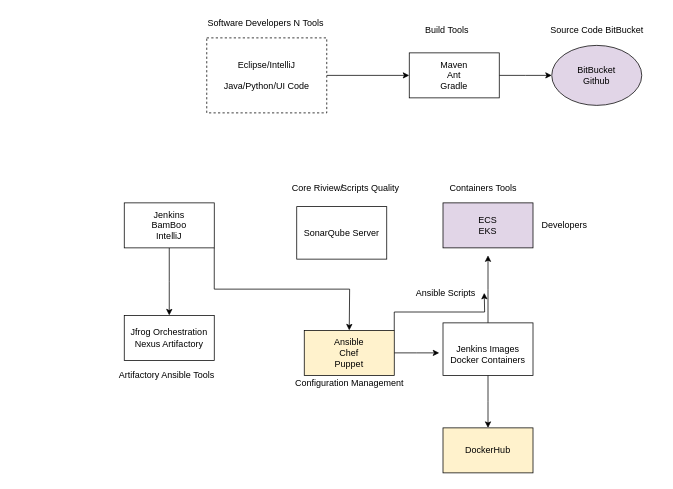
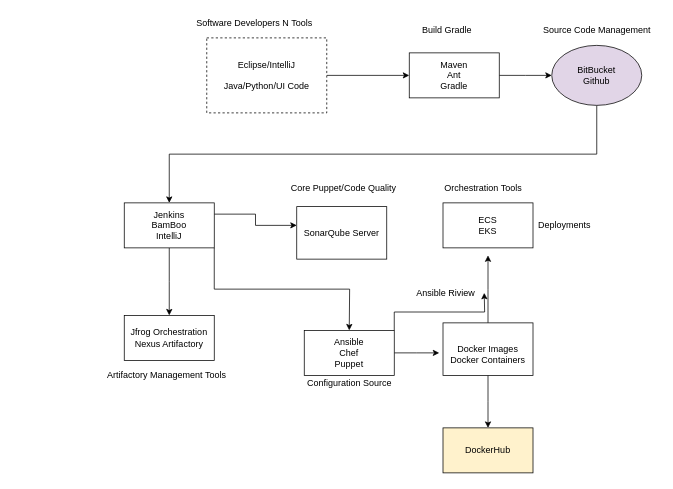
node "Software Developers N Tools": moved (214, 23) -> (203, 23)
node "Build Tools": label "Build Tools" -> "Build Gradle"
node "Source Code BitBucket": label "Source Code BitBucket" -> "Source Code Management"
edge "BitBucket Github" -> "Jenkins BamBoo IntelliJ": added
node "Core Riview/": label "Core Riview/" -> "Core Puppet/"
node "Scripts Quality": label "Scripts Quality" -> "Code Quality"
node "Containers Tools": label "Containers Tools" -> "Orchestration Tools"
edge "Jenkins BamBoo IntelliJ" -> "SonarQube Server": added
node "ECS EKS": fillcolor #e1d5e7 -> #ffffff
node "Developers": label "Developers" -> "Deployments"
node "Ansible Scripts": label "Ansible Scripts" -> "Ansible Riview"
node "Jenkins Images Docker Containers": label "Jenkins Images Docker Containers" -> "Docker Images Docker Containers"
node "Ansible Chef Puppet": fillcolor #fff2cc -> #ffffff
node "Artifactory Ansible Tools": label "Artifactory Ansible Tools" -> "Artifactory Management Tools"
node "Configuration Management": label "Configuration Management" -> "Configuration Source"
